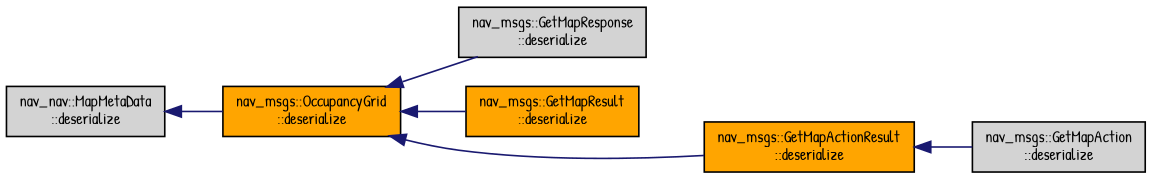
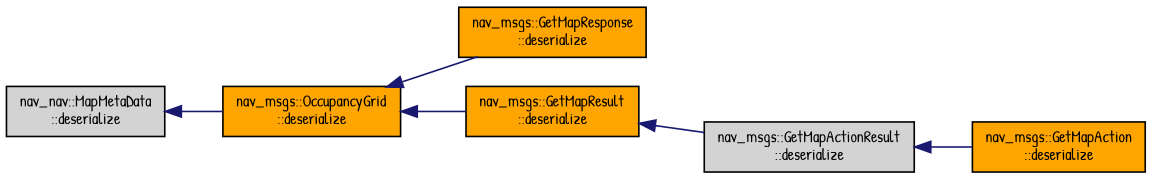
node "nav_msgs::GetMapResponse ::deserialize": fillcolor lightgrey -> orange
node "nav_msgs::GetMapActionResult ::deserialize": fillcolor orange -> lightgrey
node "nav_msgs::GetMapAction ::deserialize": fillcolor lightgrey -> orange
edge "nav_msgs::GetMapActionResult ::deserialize" -> "nav_msgs::OccupancyGrid ::deserialize": now "nav_msgs::GetMapActionResult ::deserialize" -> "nav_msgs::GetMapResult ::deserialize"
